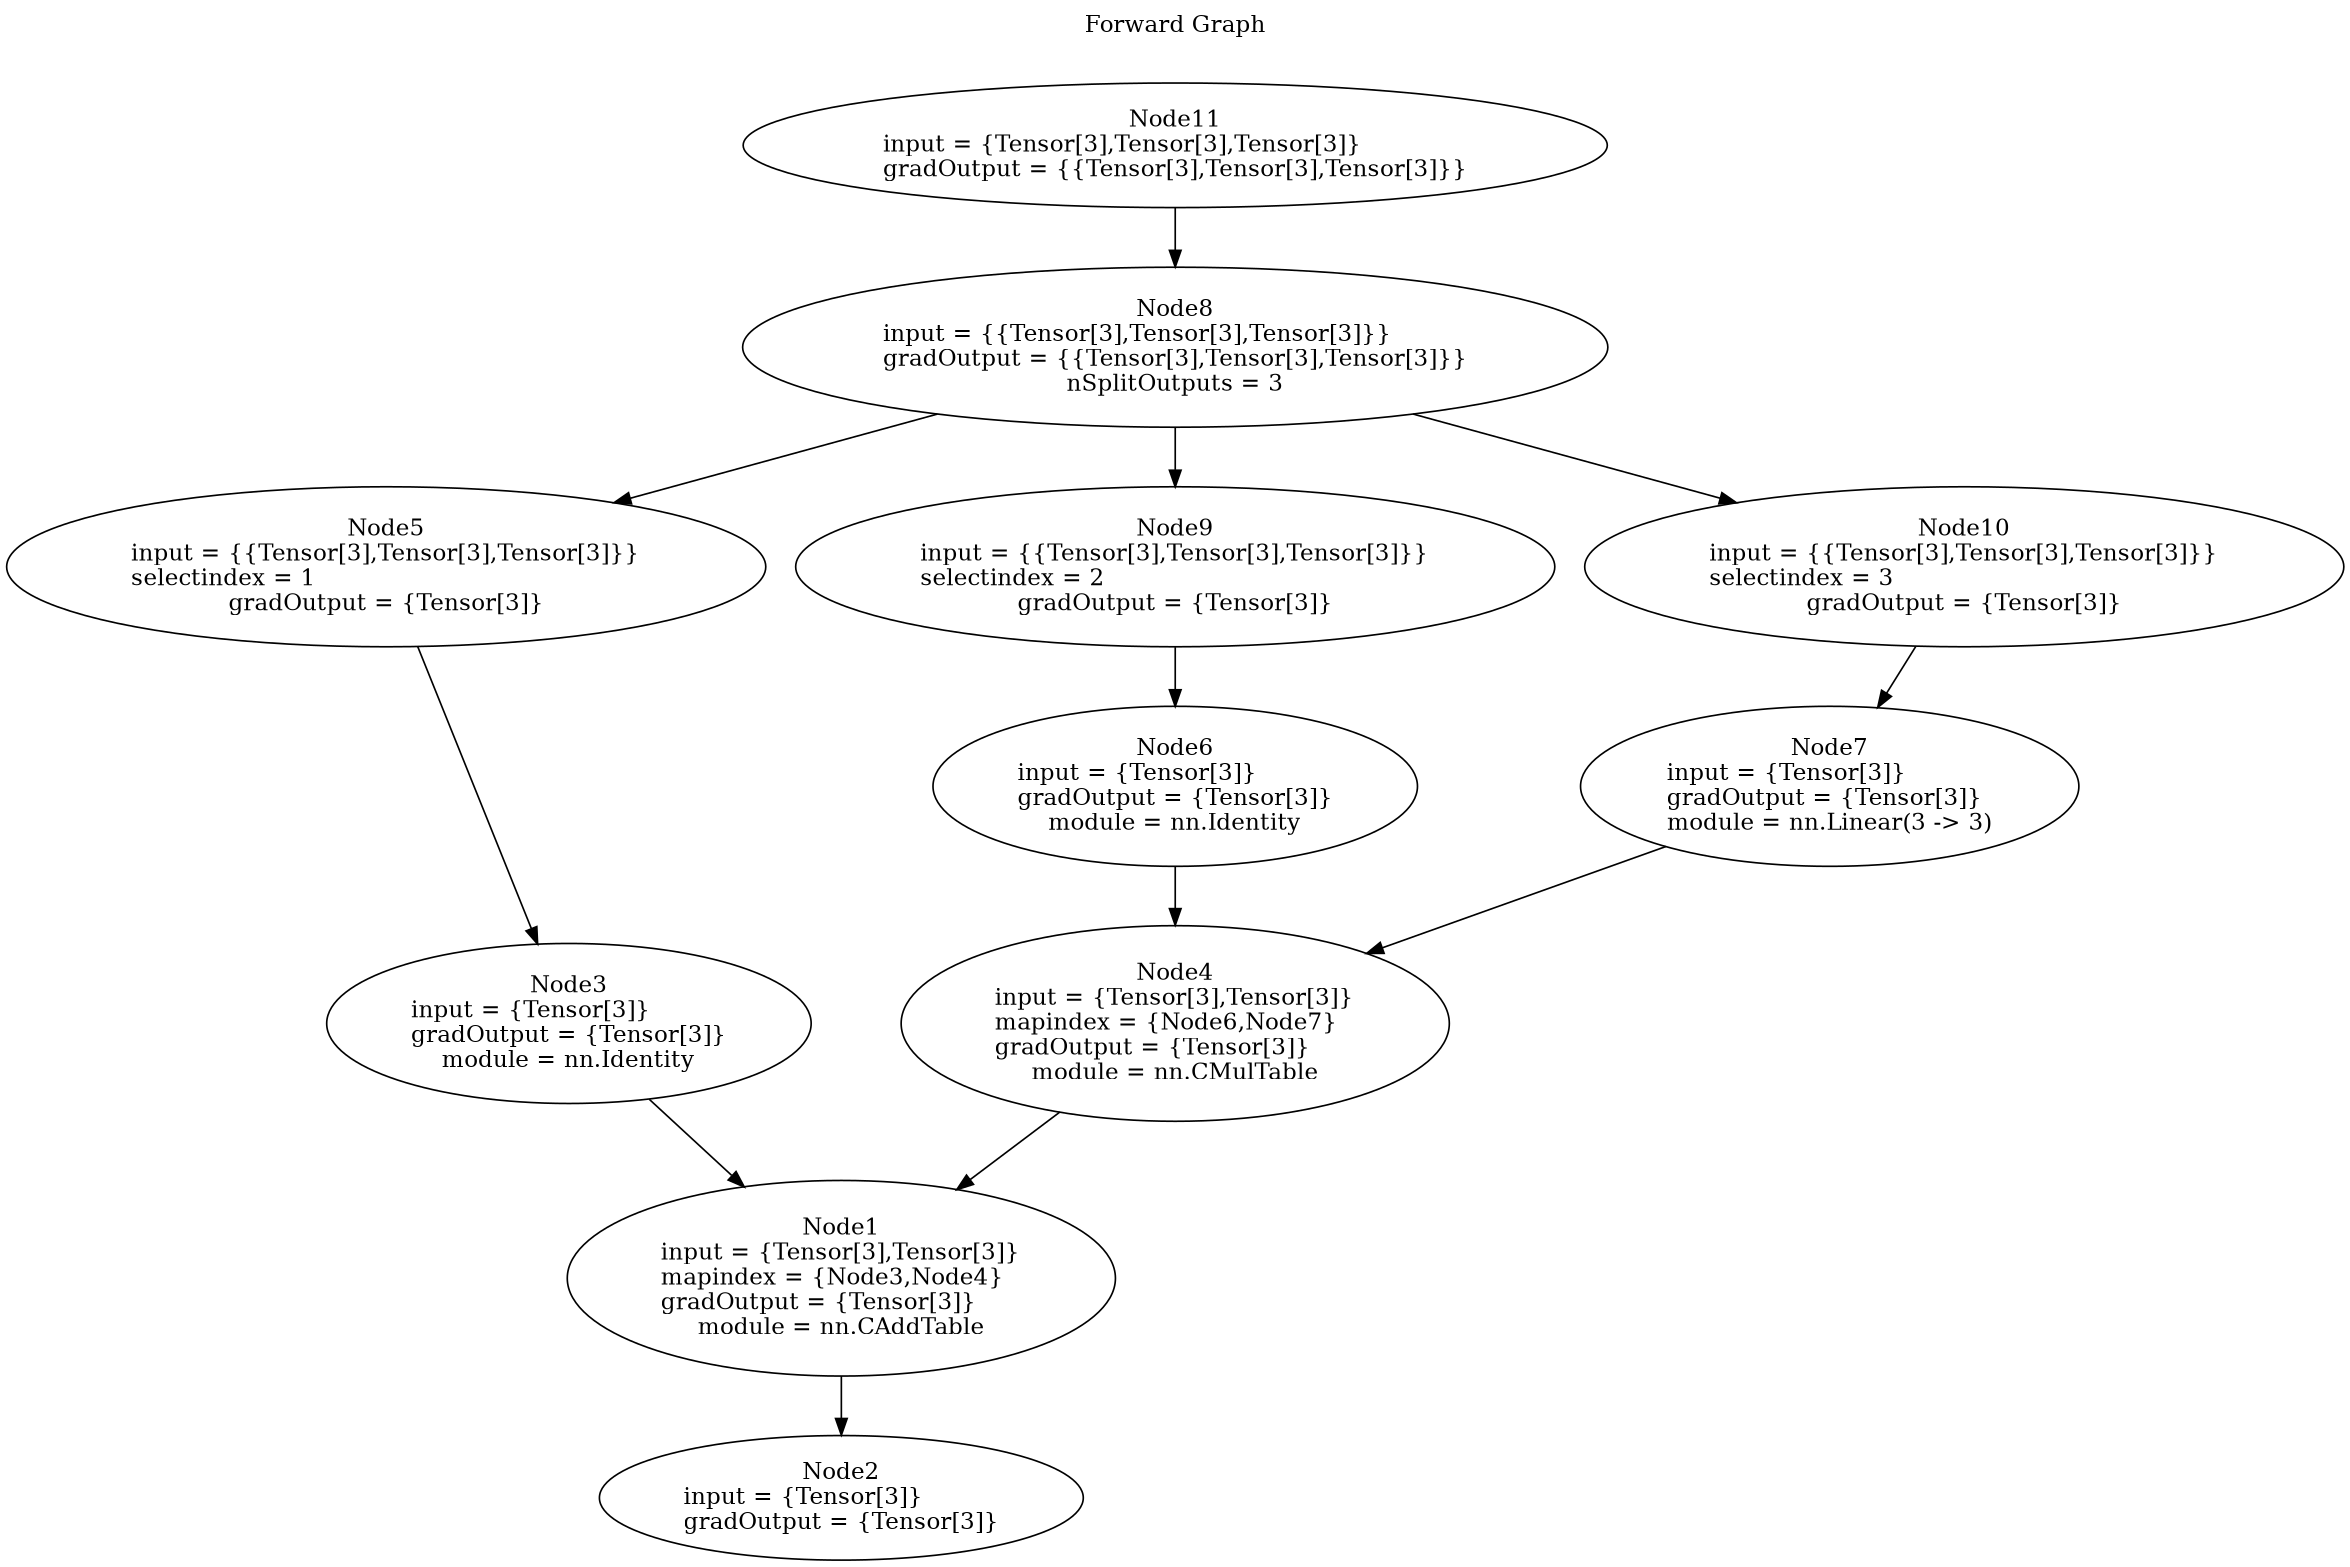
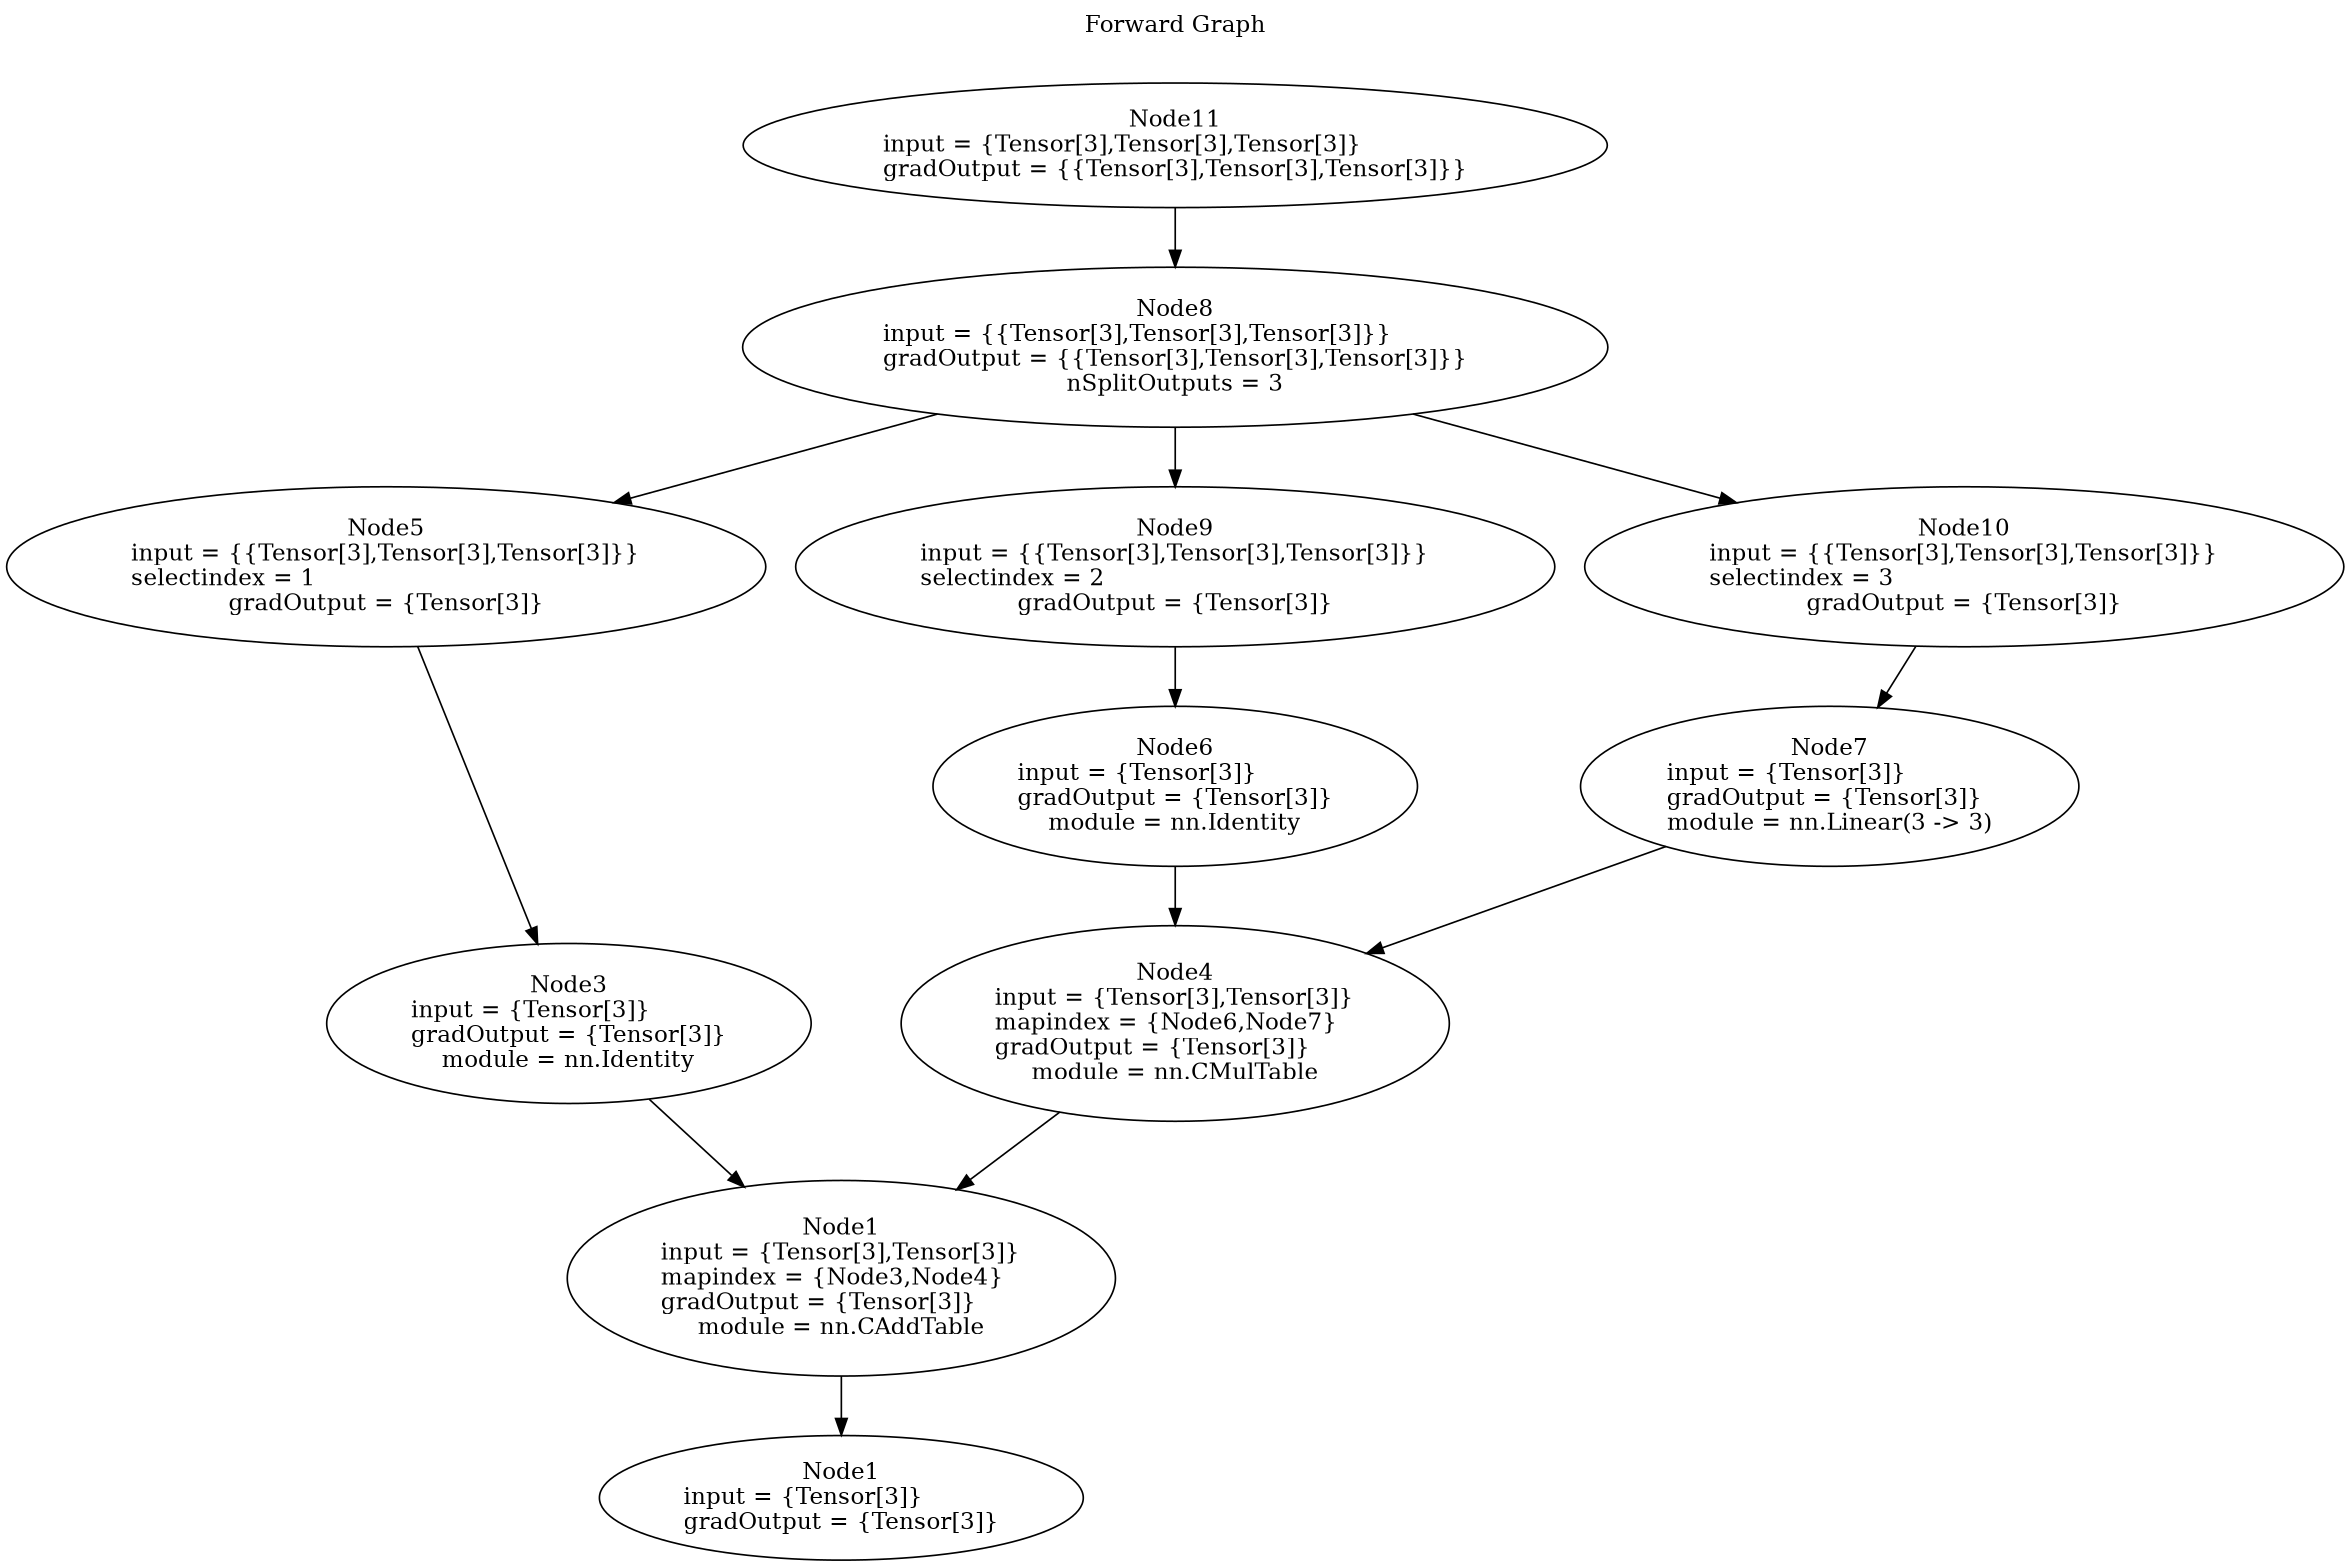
node "Node2 input = {Tensor[3]} gradOutput = {Tensor[3]}": label "Node2 input = {Tensor[3]} gradOutput = {Tensor[3]}" -> "Node1 input = {Tensor[3]} gradOutput = {Tensor[3]}"
